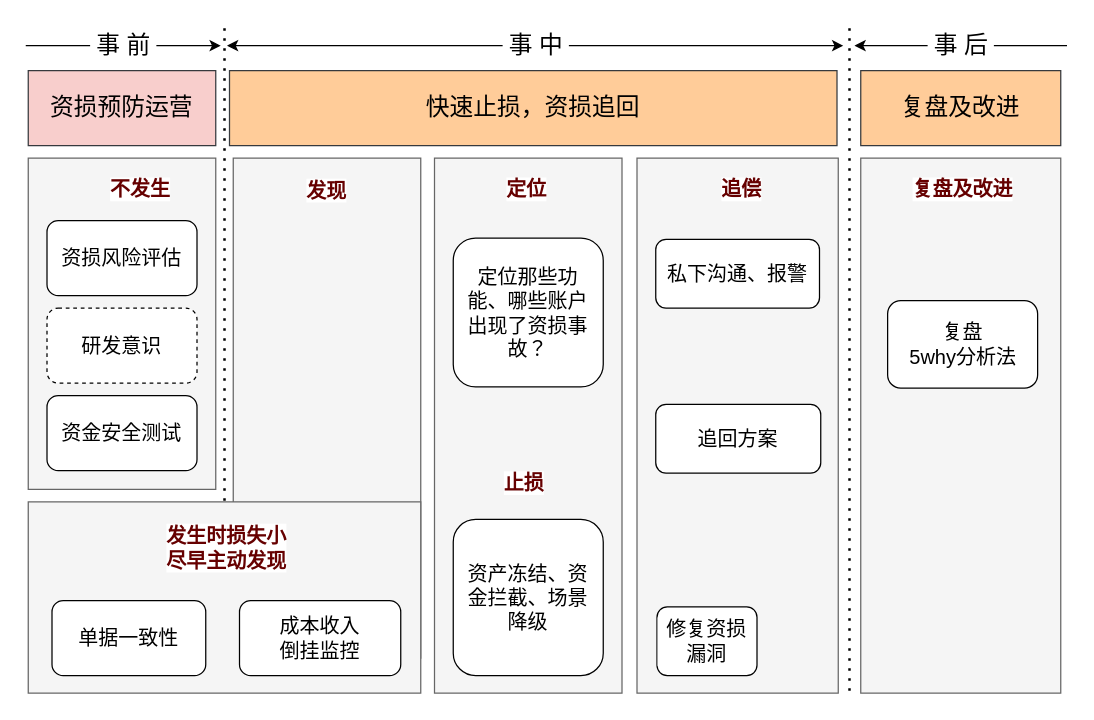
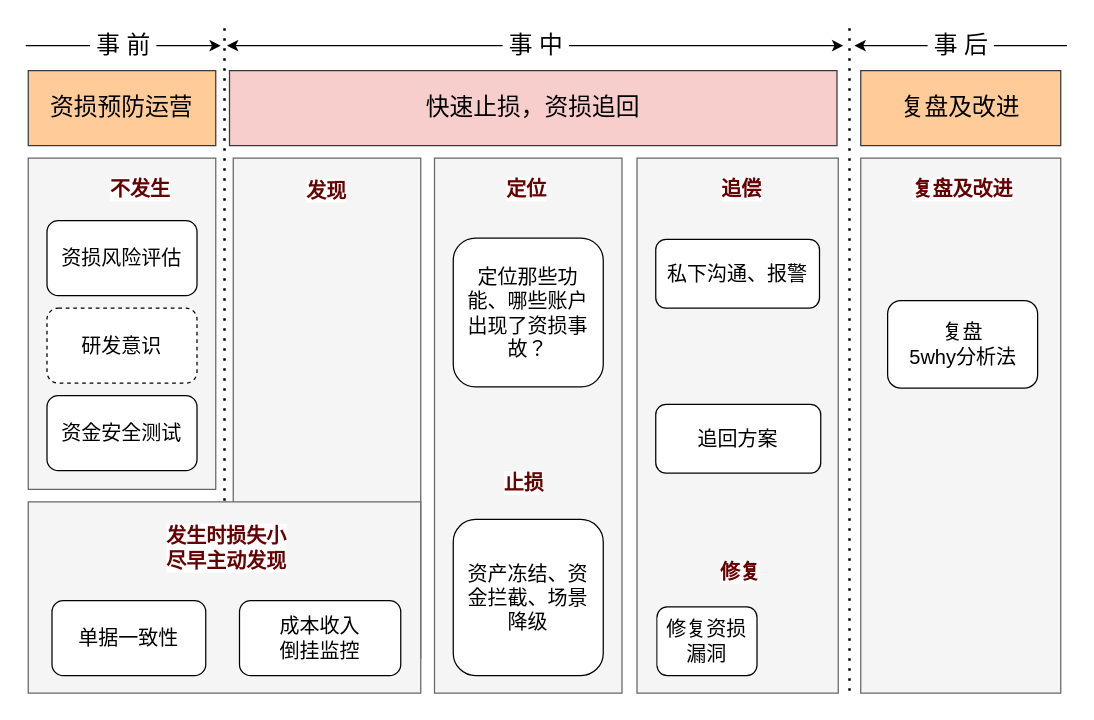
node "资损预防运营": fillcolor #f8cecc -> #ffcc99
node "快速止损，资损追回": fillcolor #ffcc99 -> #f8cecc
node "修复": added
